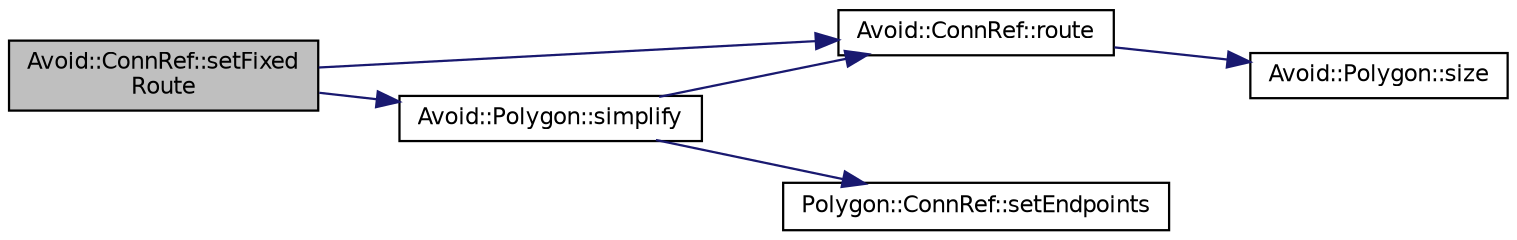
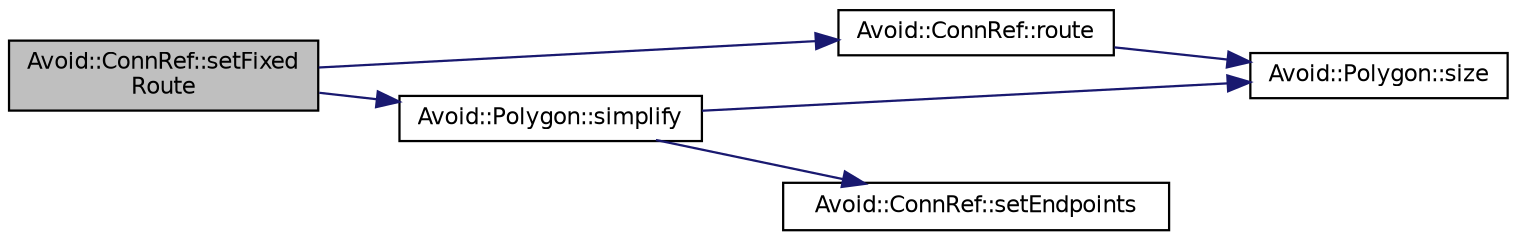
edge "Avoid::Polygon::simplify" -> "Avoid::ConnRef::route": now "Avoid::Polygon::simplify" -> "Avoid::Polygon::size"
node "Polygon::ConnRef::setEndpoints": label "Polygon::ConnRef::setEndpoints" -> "Avoid::ConnRef::setEndpoints"
